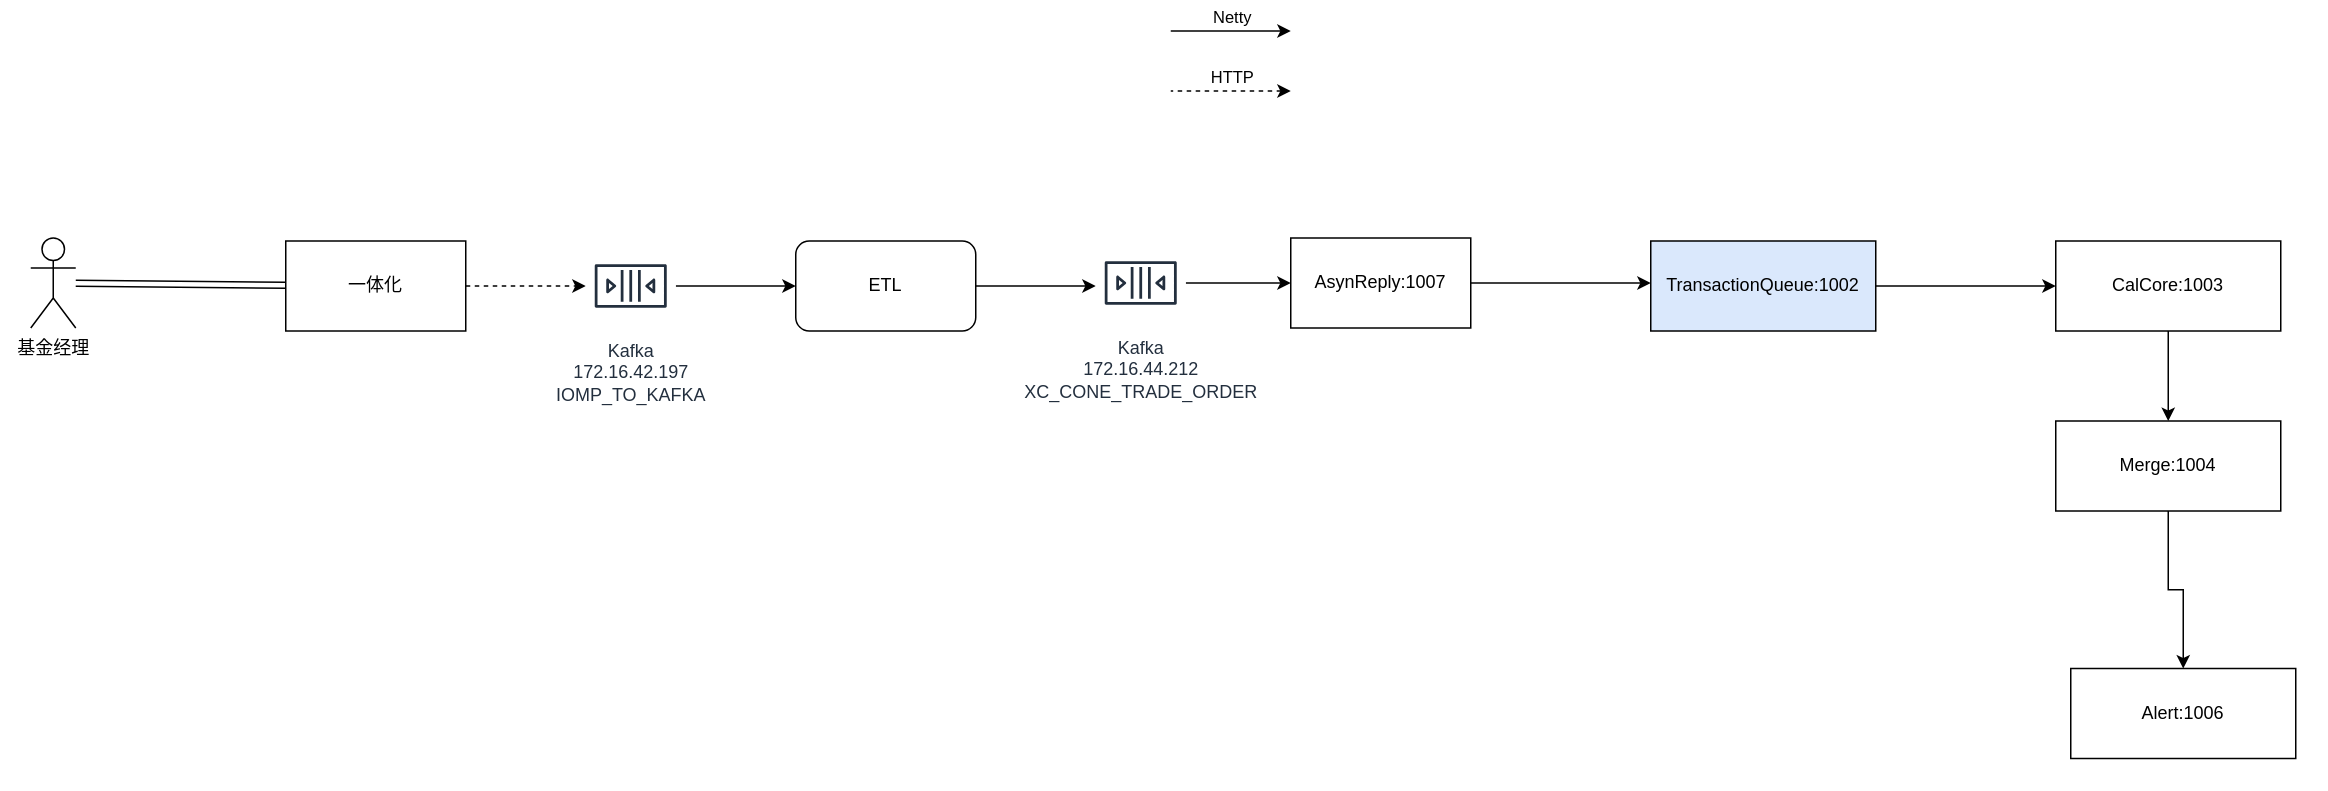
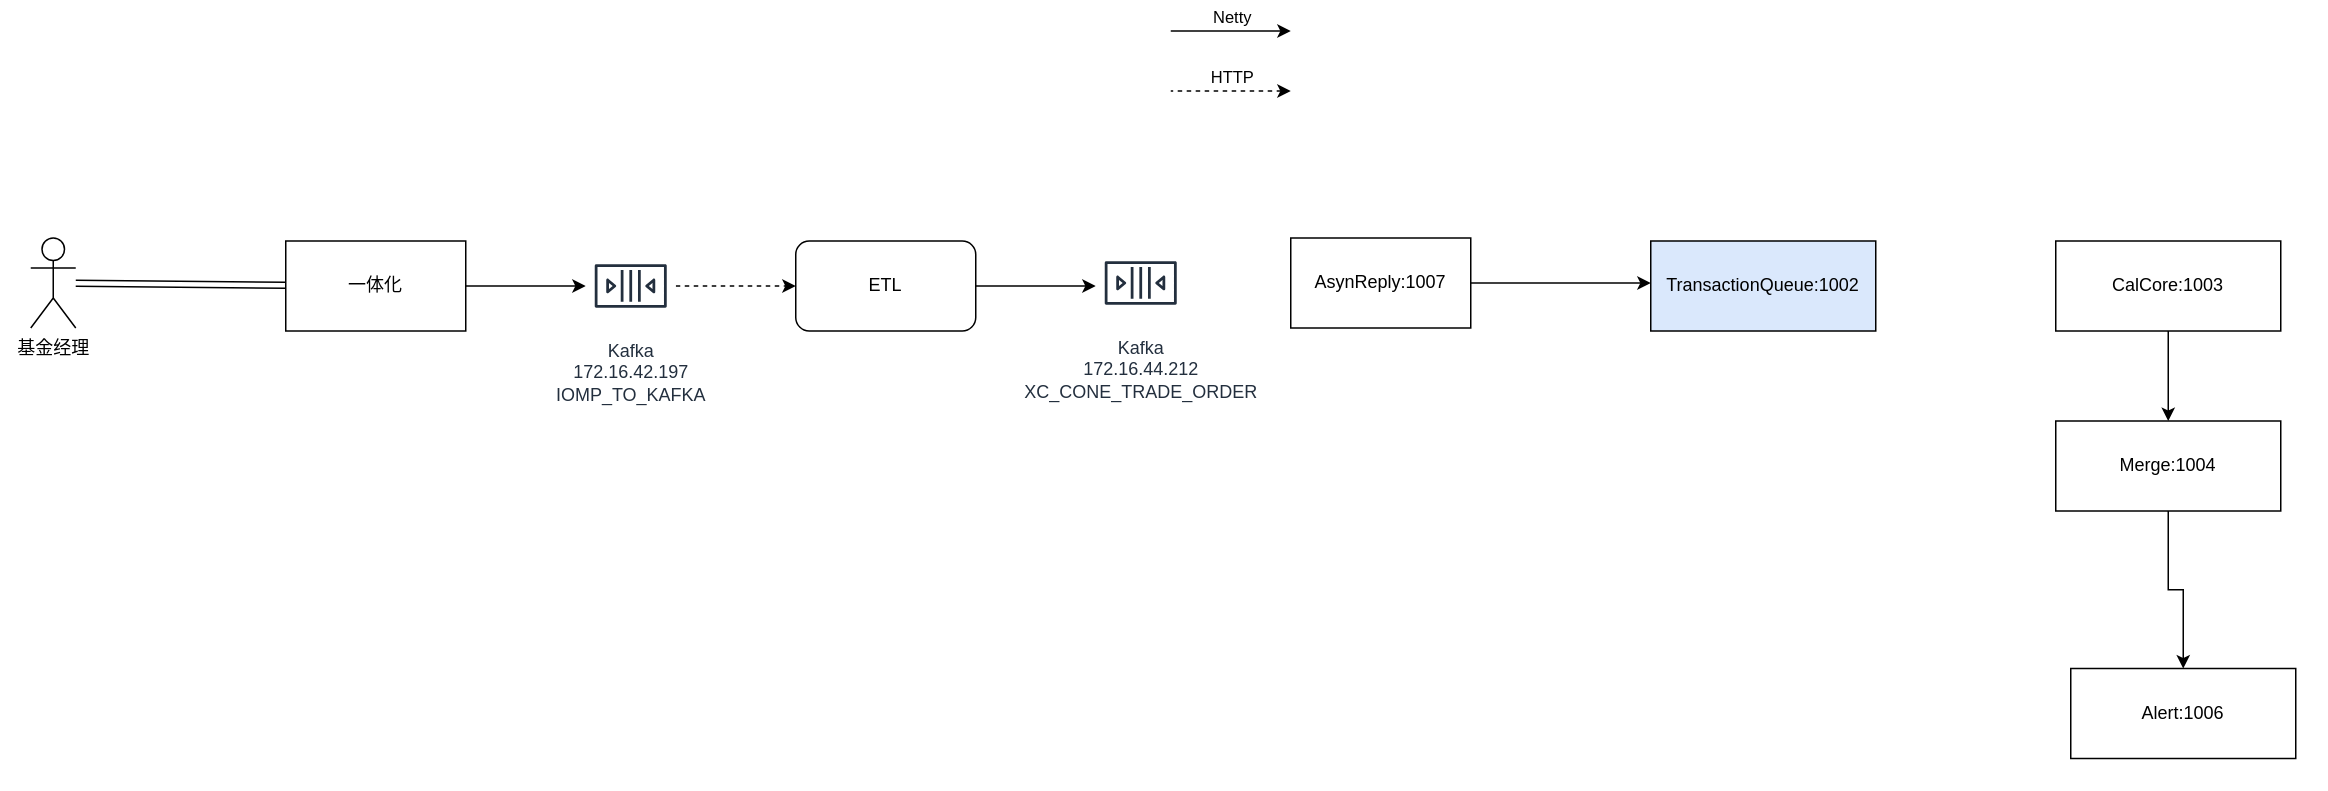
edge "Kafka 172.16.44.212 XC_CONE_TRADE_ORDER" -> "AsynReply:1007": removed
edge "一体化" -> "Kafka 172.16.42.197 IOMP_TO_KAFKA": style dashed -> solid
edge "Kafka 172.16.42.197 IOMP_TO_KAFKA" -> "ETL": style solid -> dashed
edge "TransactionQueue:1002" -> "CalCore:1003": removed
